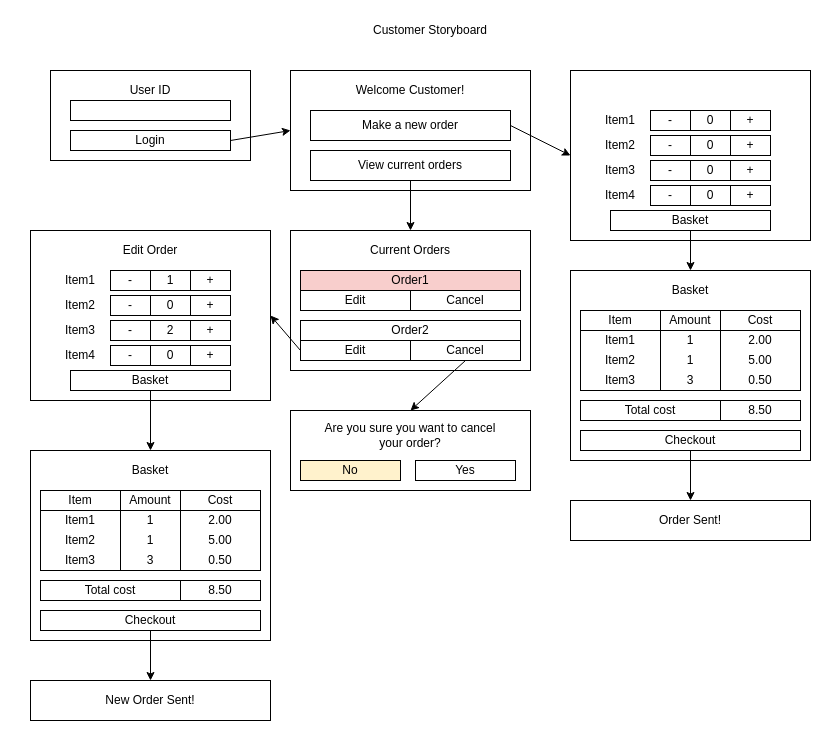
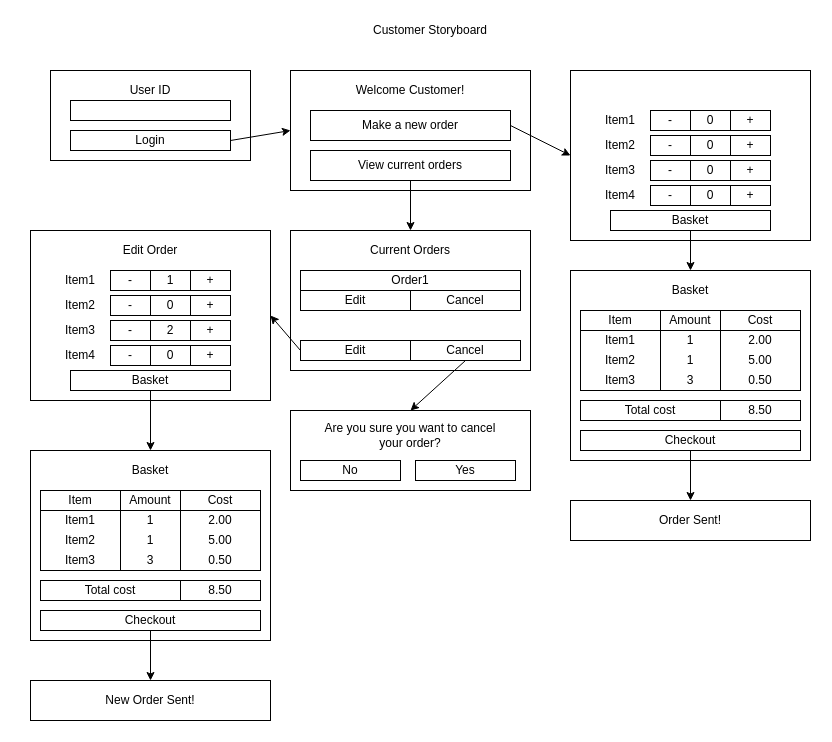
node "Order1": fillcolor #f8cecc -> #ffffff
node "Order2": removed
node "No": fillcolor #fff2cc -> #ffffff
